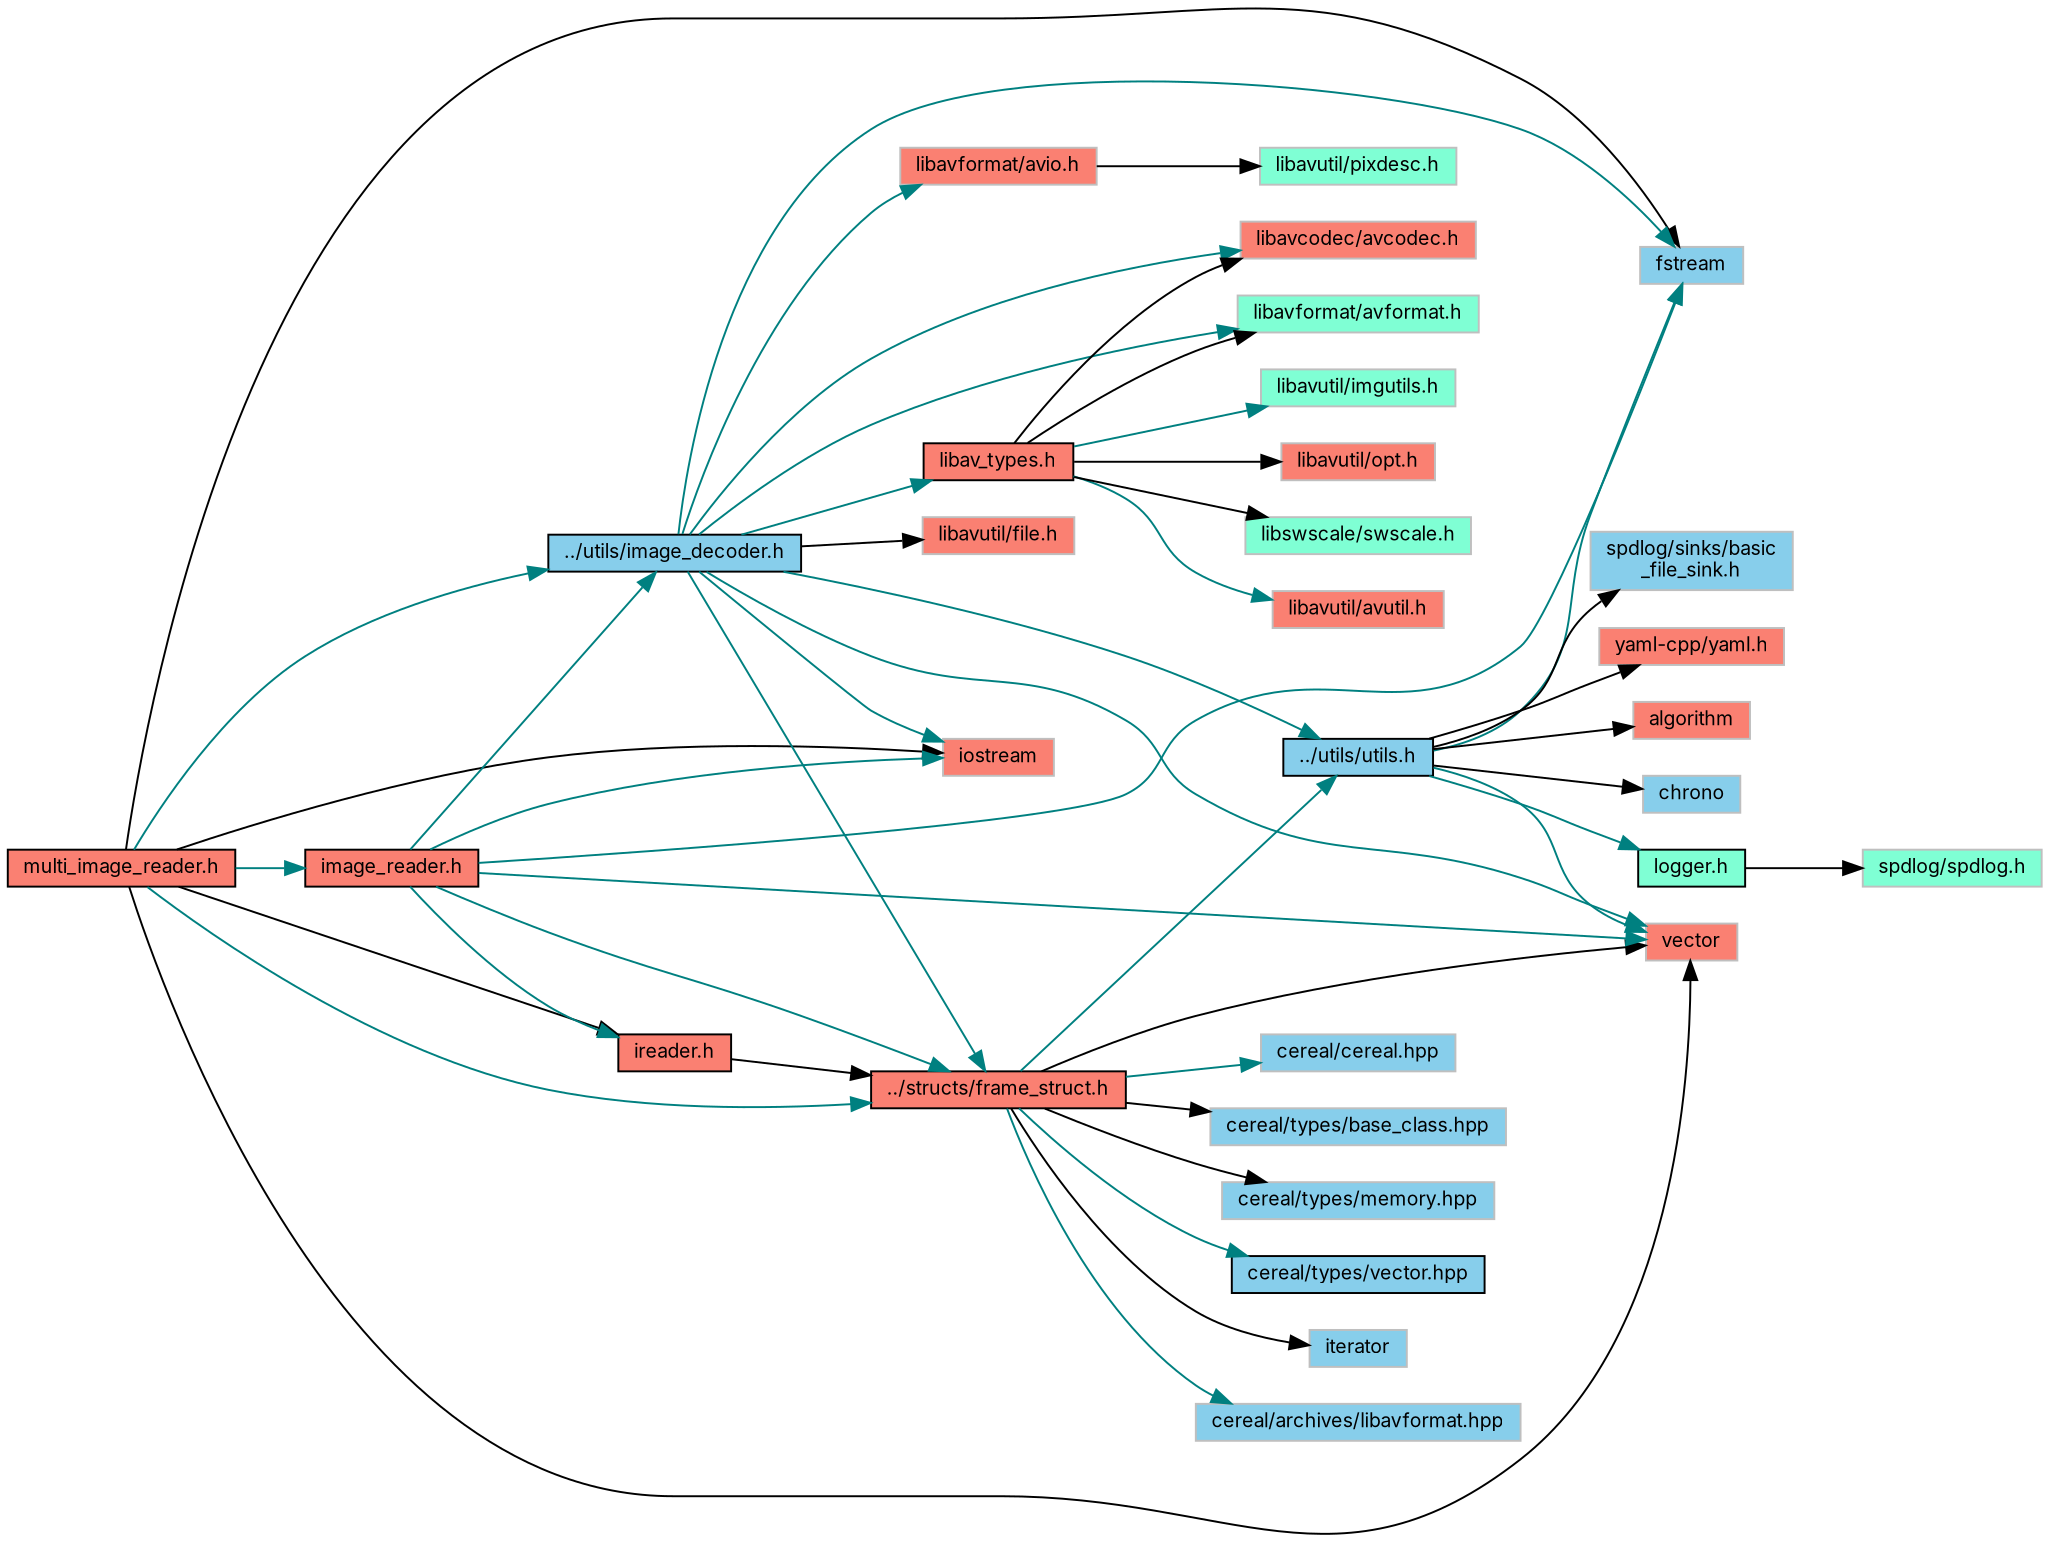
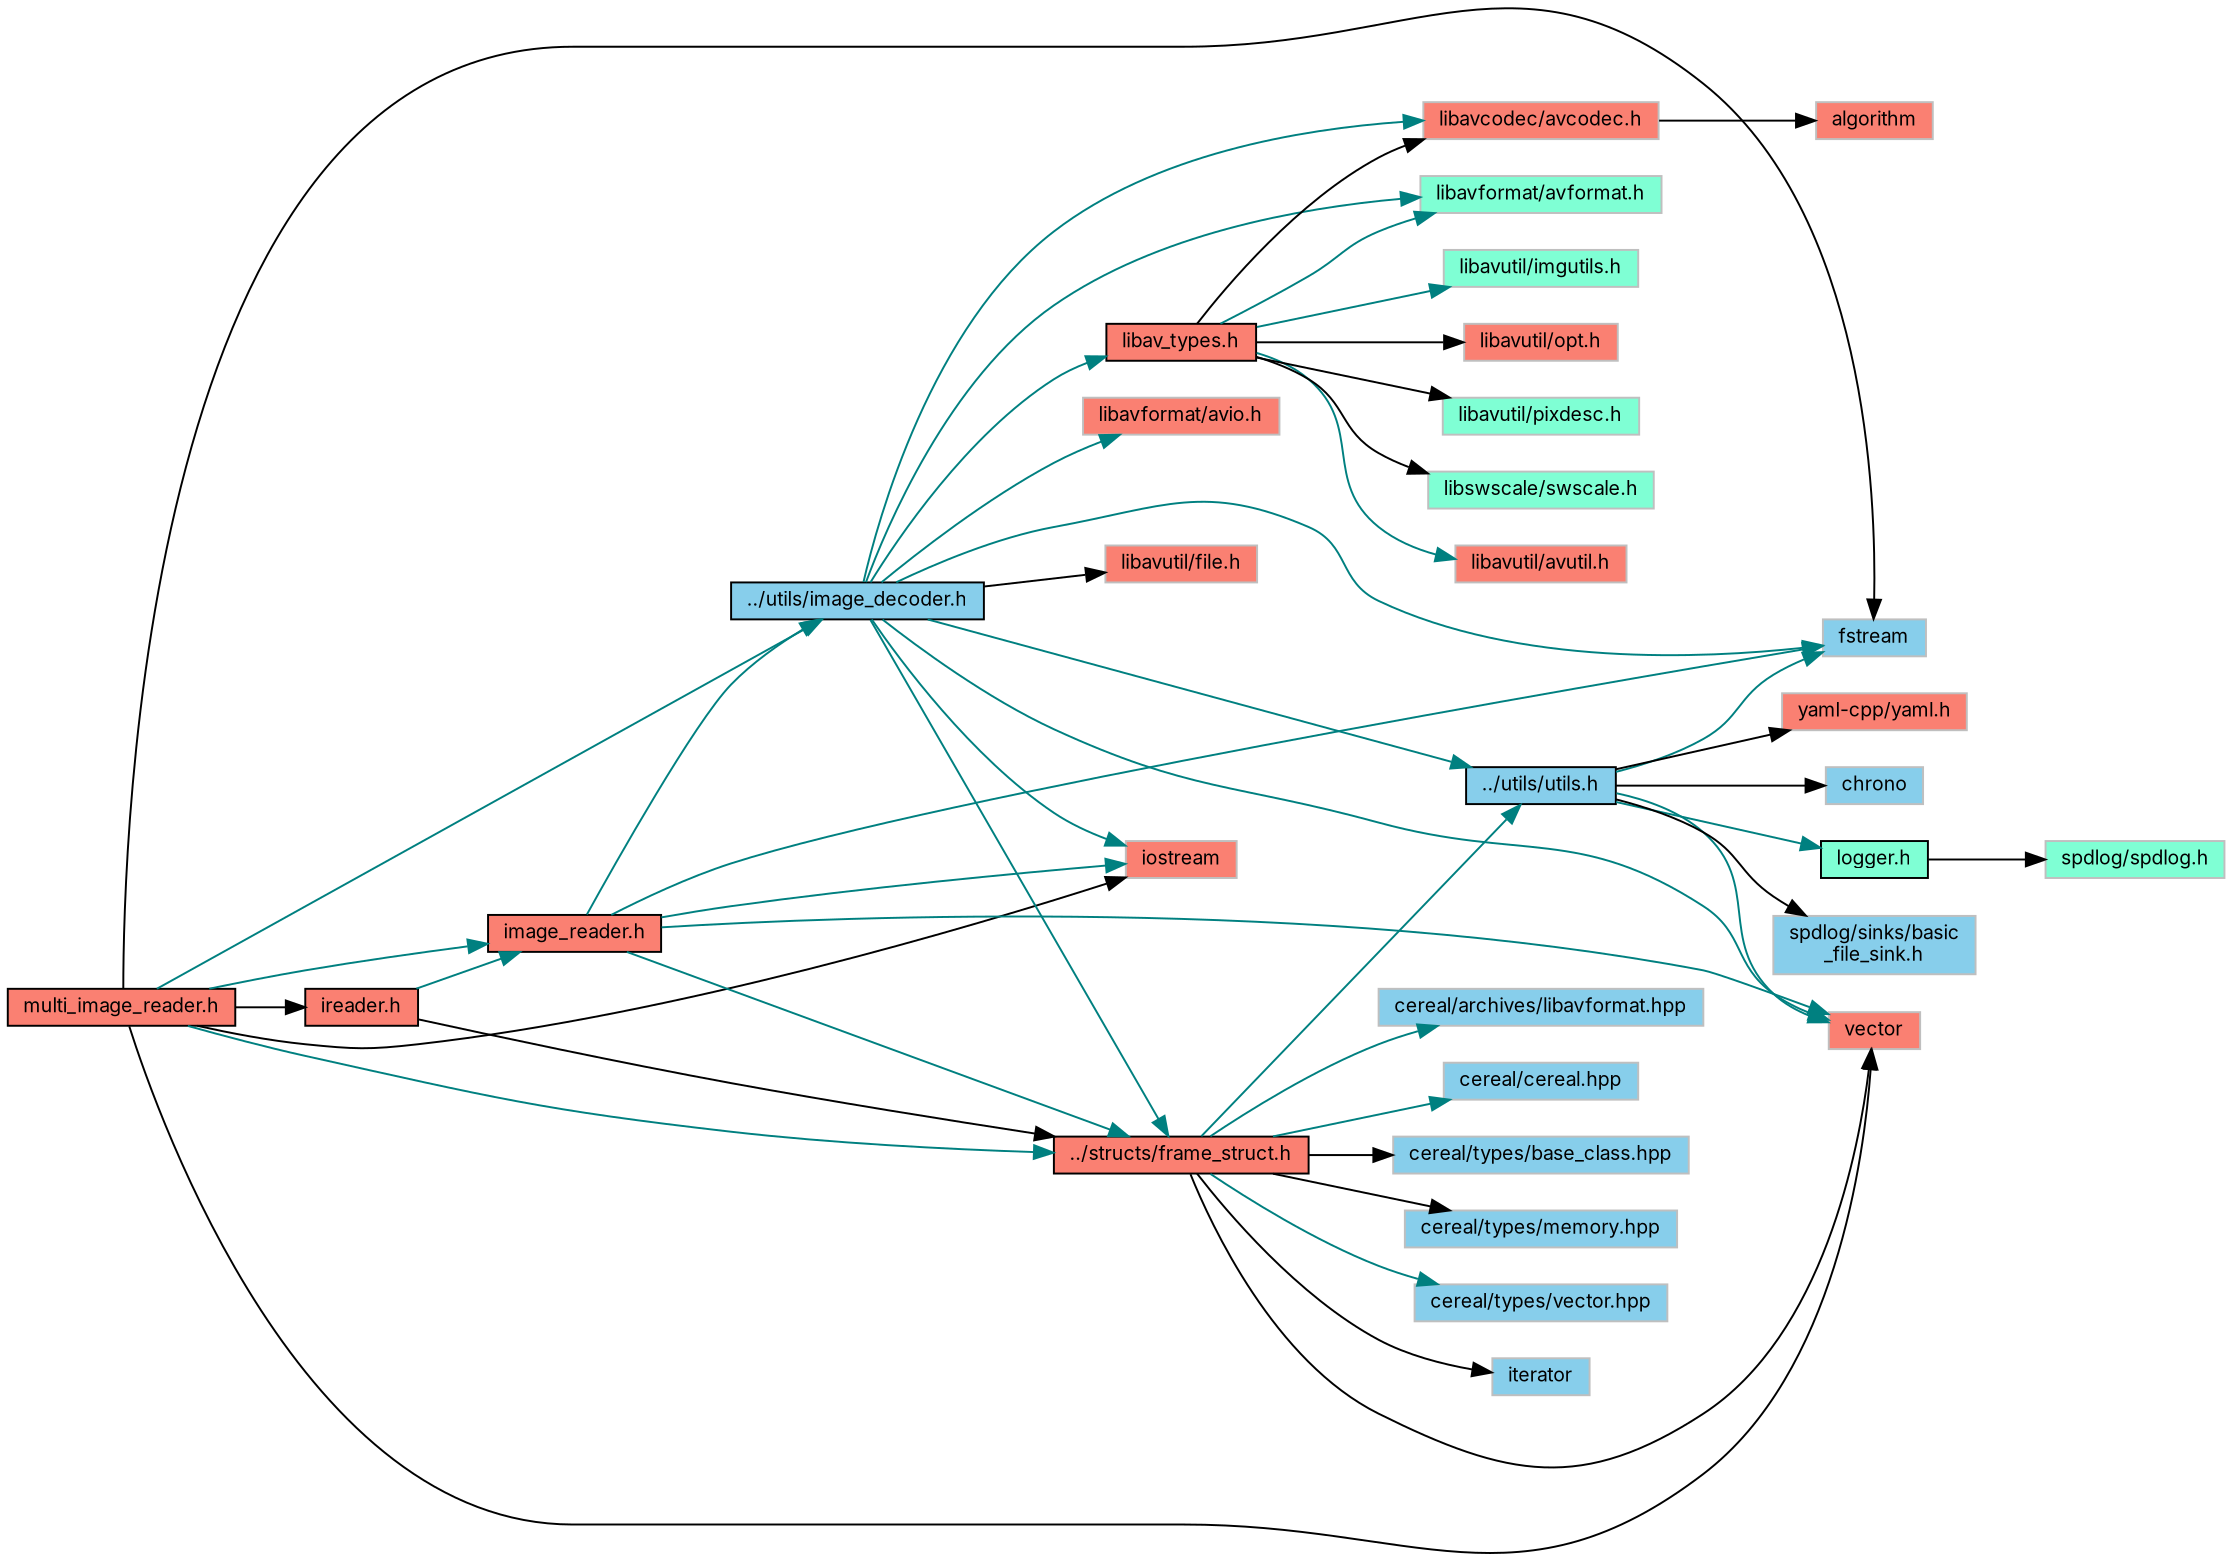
edge "libavformat/avio.h" -> "libavutil/pixdesc.h": now "libav_types.h" -> "libavutil/pixdesc.h"
edge "libav_types.h" -> "libavformat/avformat.h": color black -> teal
edge "../utils/utils.h" -> "algorithm": now "libavcodec/avcodec.h" -> "algorithm"
edge "image_reader.h" -> "ireader.h": reversed
node "cereal/types/vector.hpp": color black -> grey75
